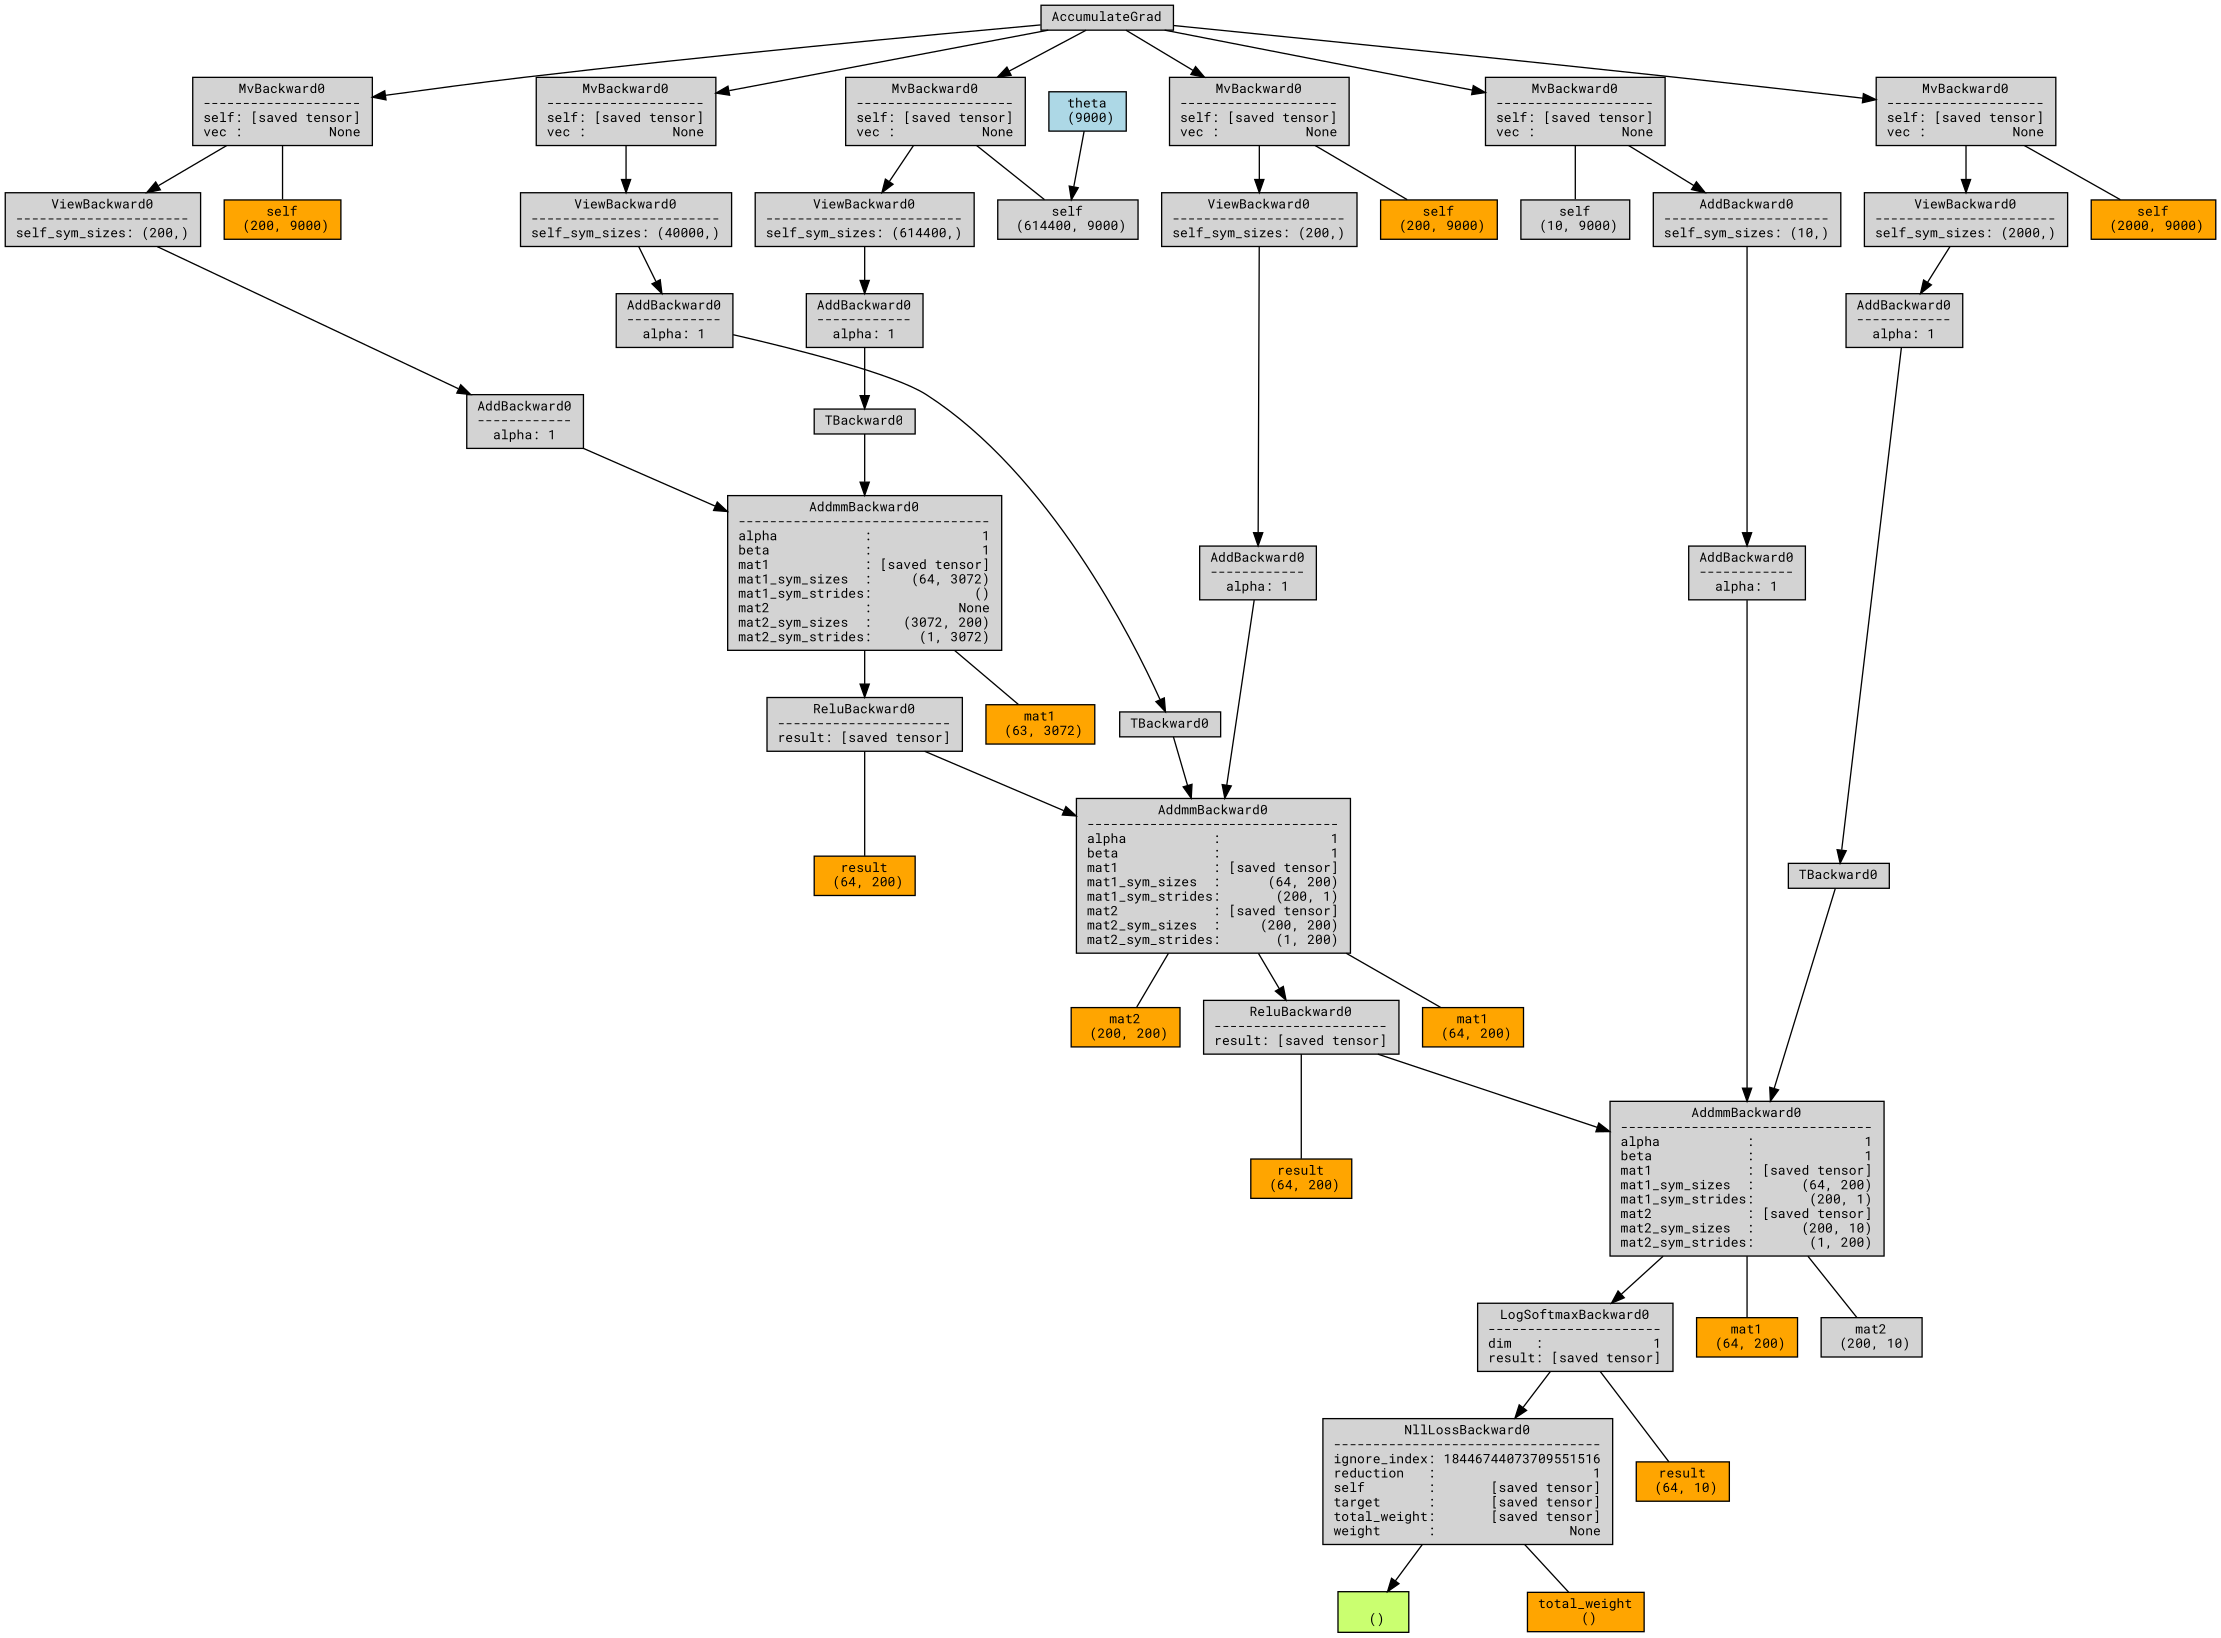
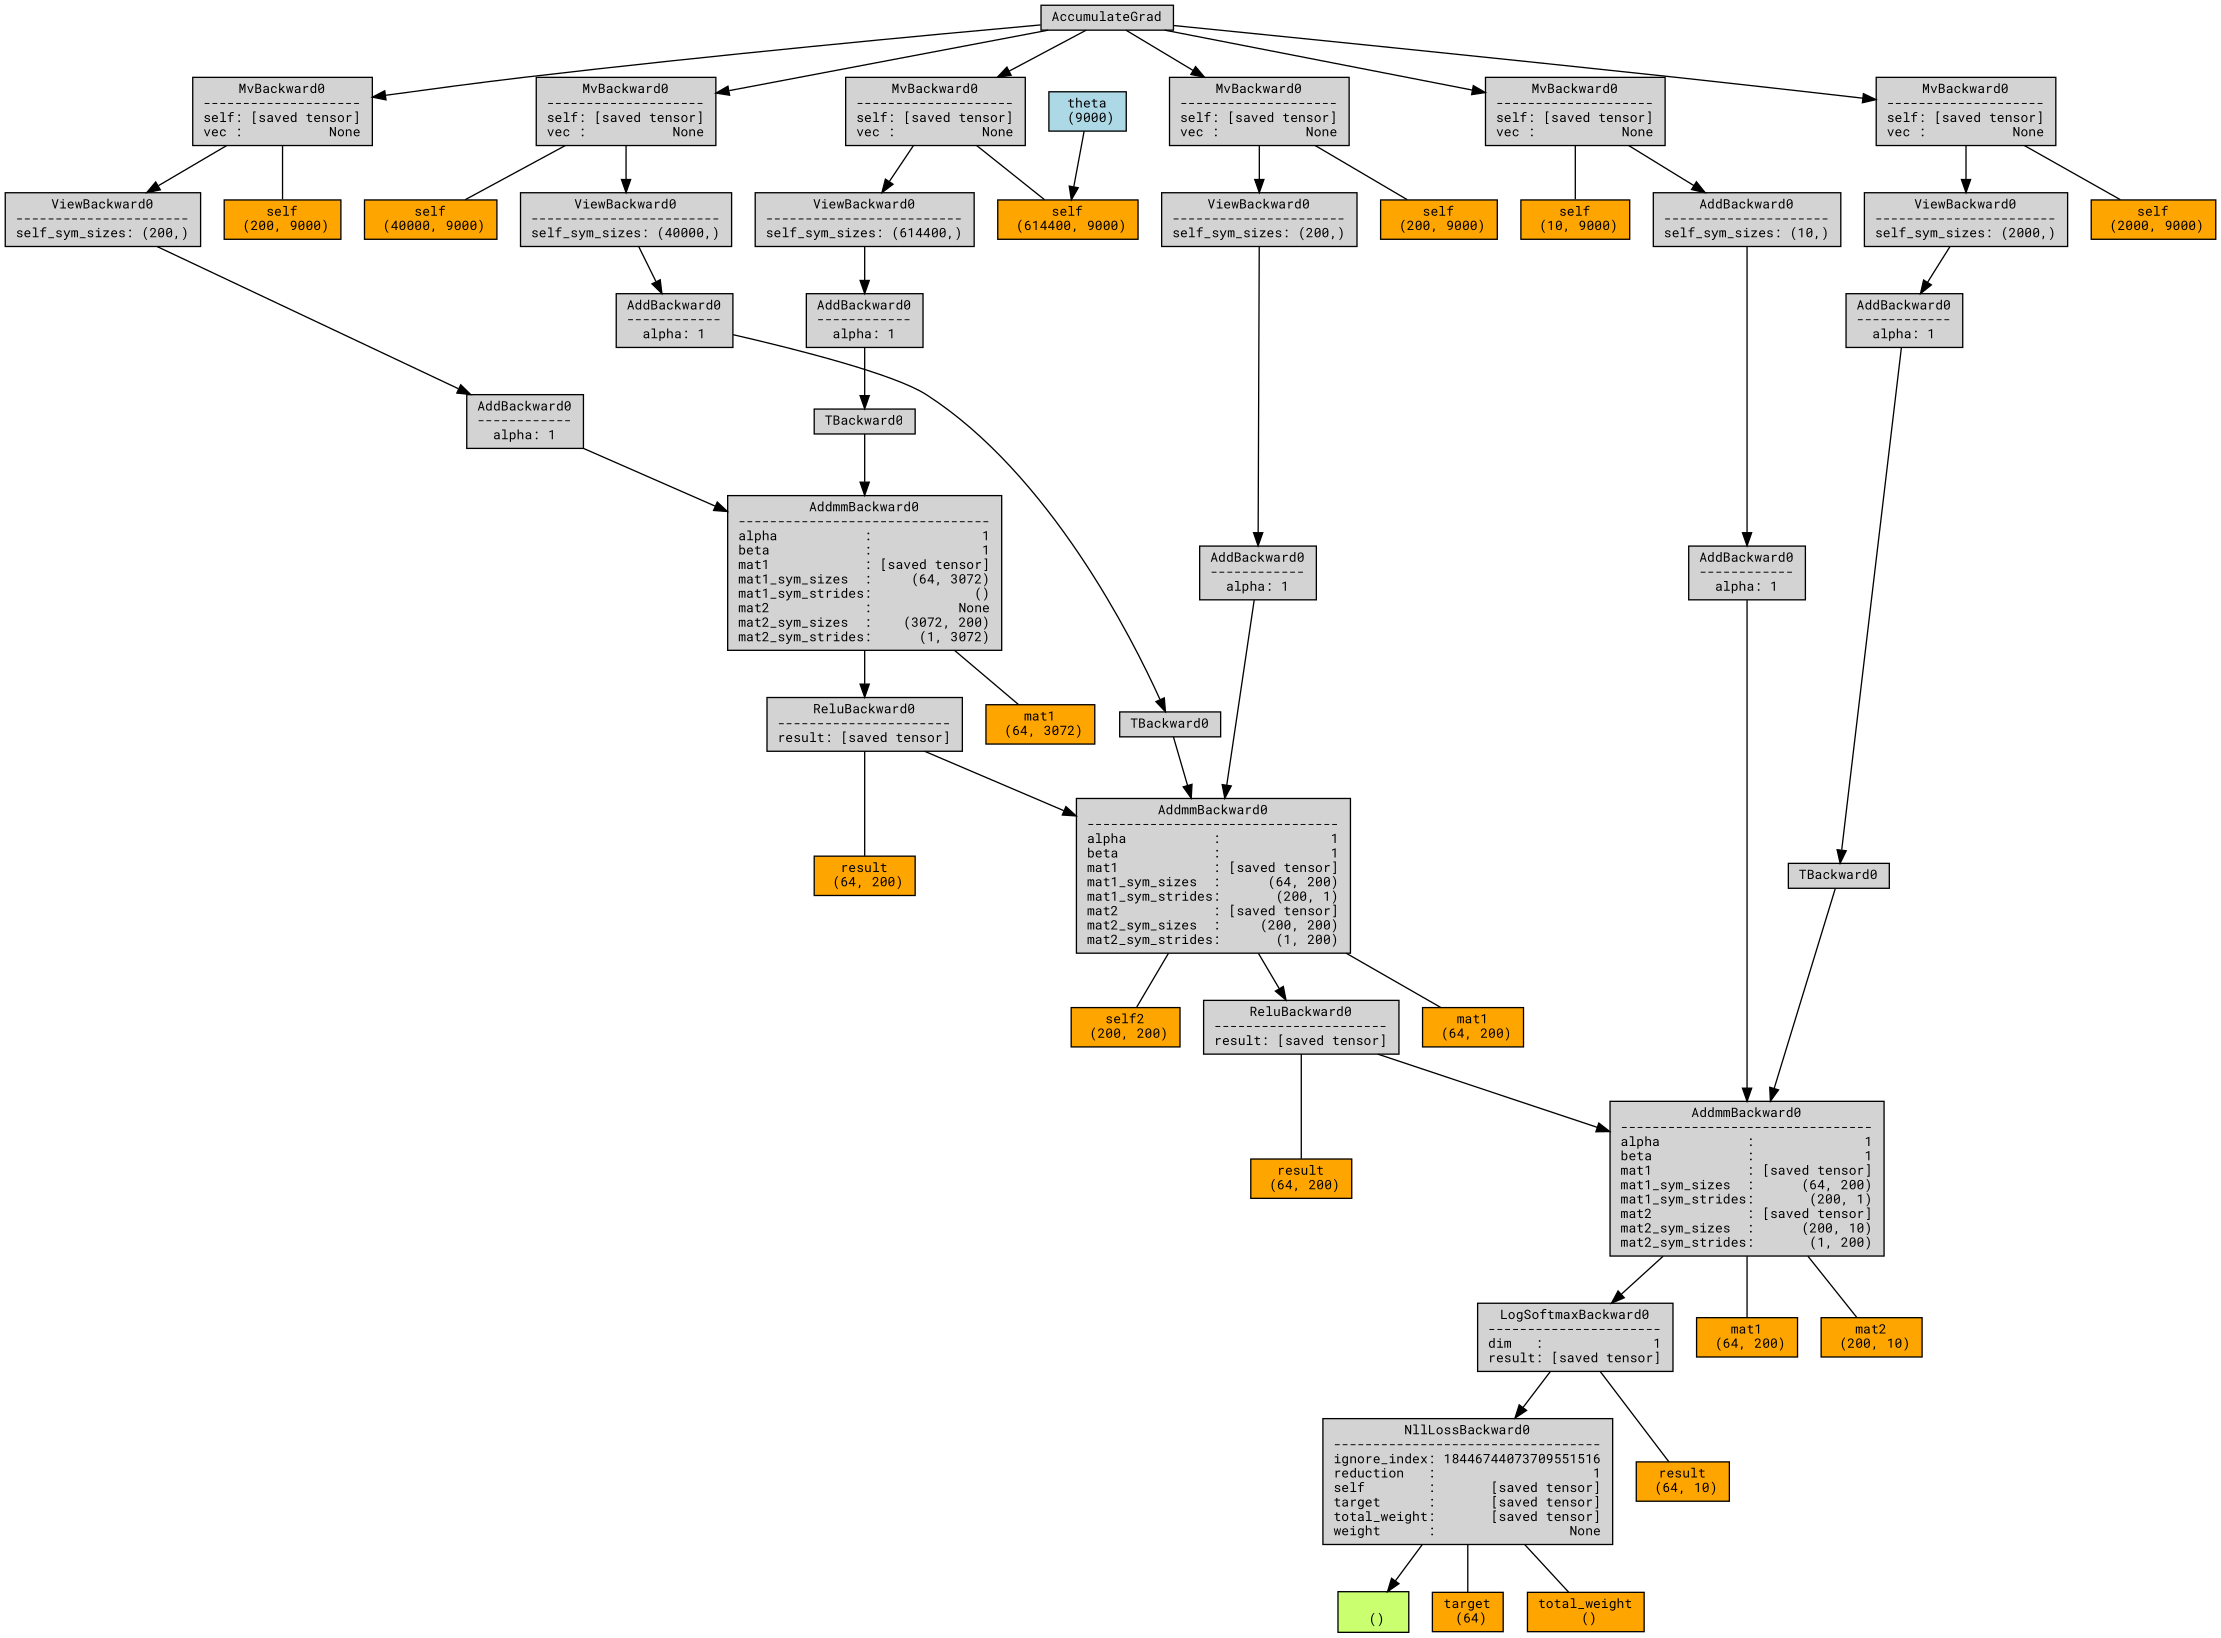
node "self (40000, 9000)": added
node "self (614400, 9000)": fillcolor lightgrey -> orange
node "self (10, 9000)": fillcolor lightgrey -> orange
node "mat1 (63, 3072)": label "mat1 (63, 3072)" -> "mat1 (64, 3072)"
node "mat2 (200, 200)": label "mat2 (200, 200)" -> "self2 (200, 200)"
node "mat2 (200, 10)": fillcolor lightgrey -> orange
node "target (64)": added
